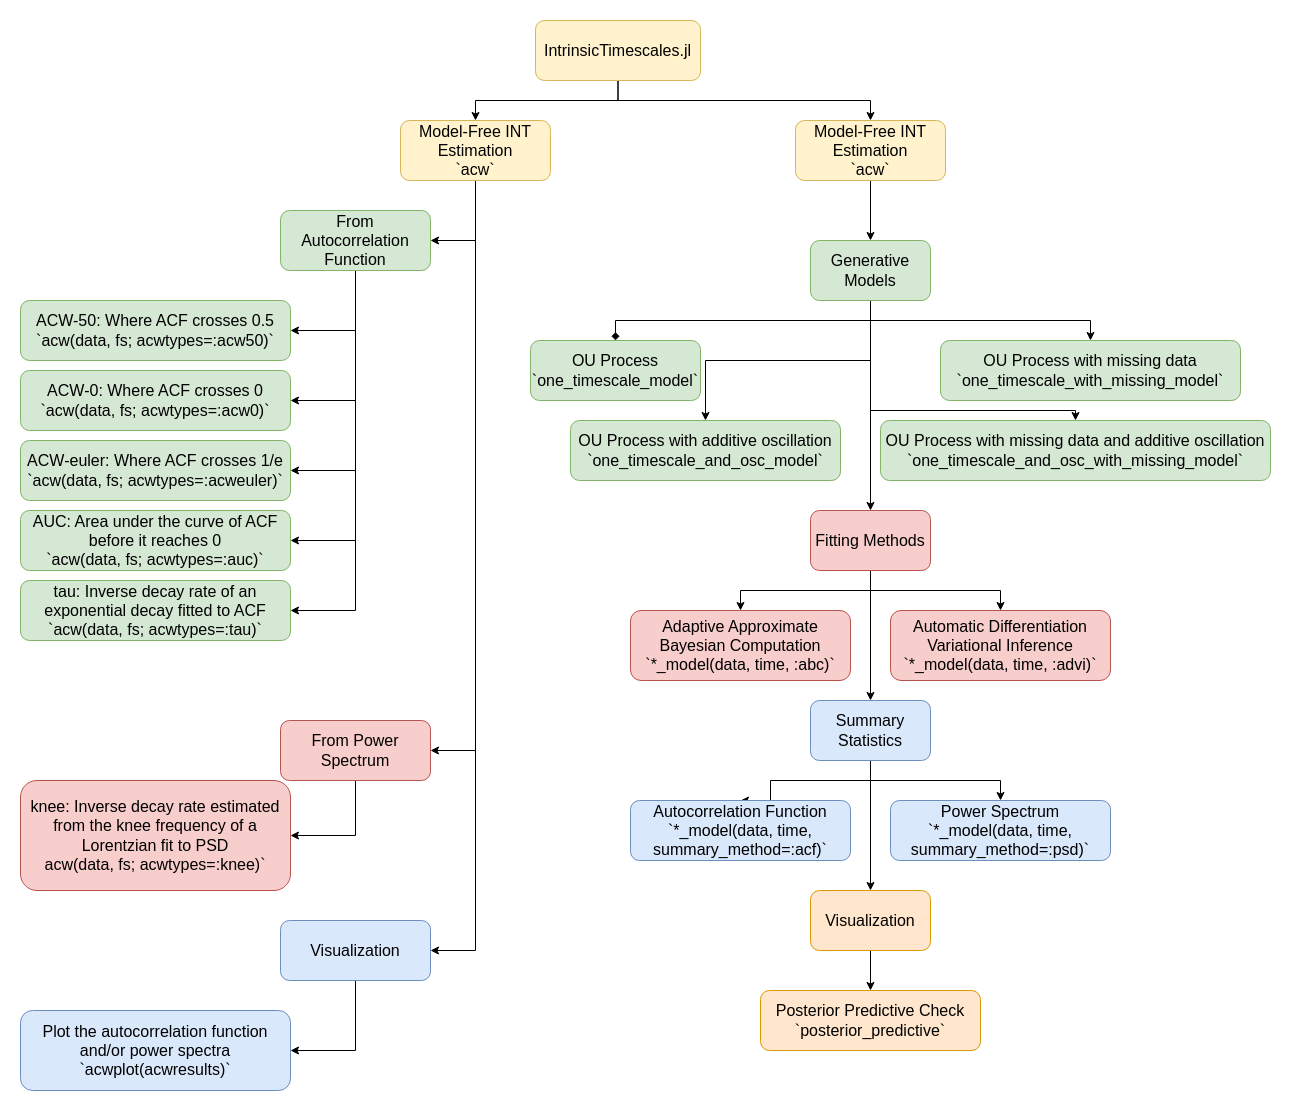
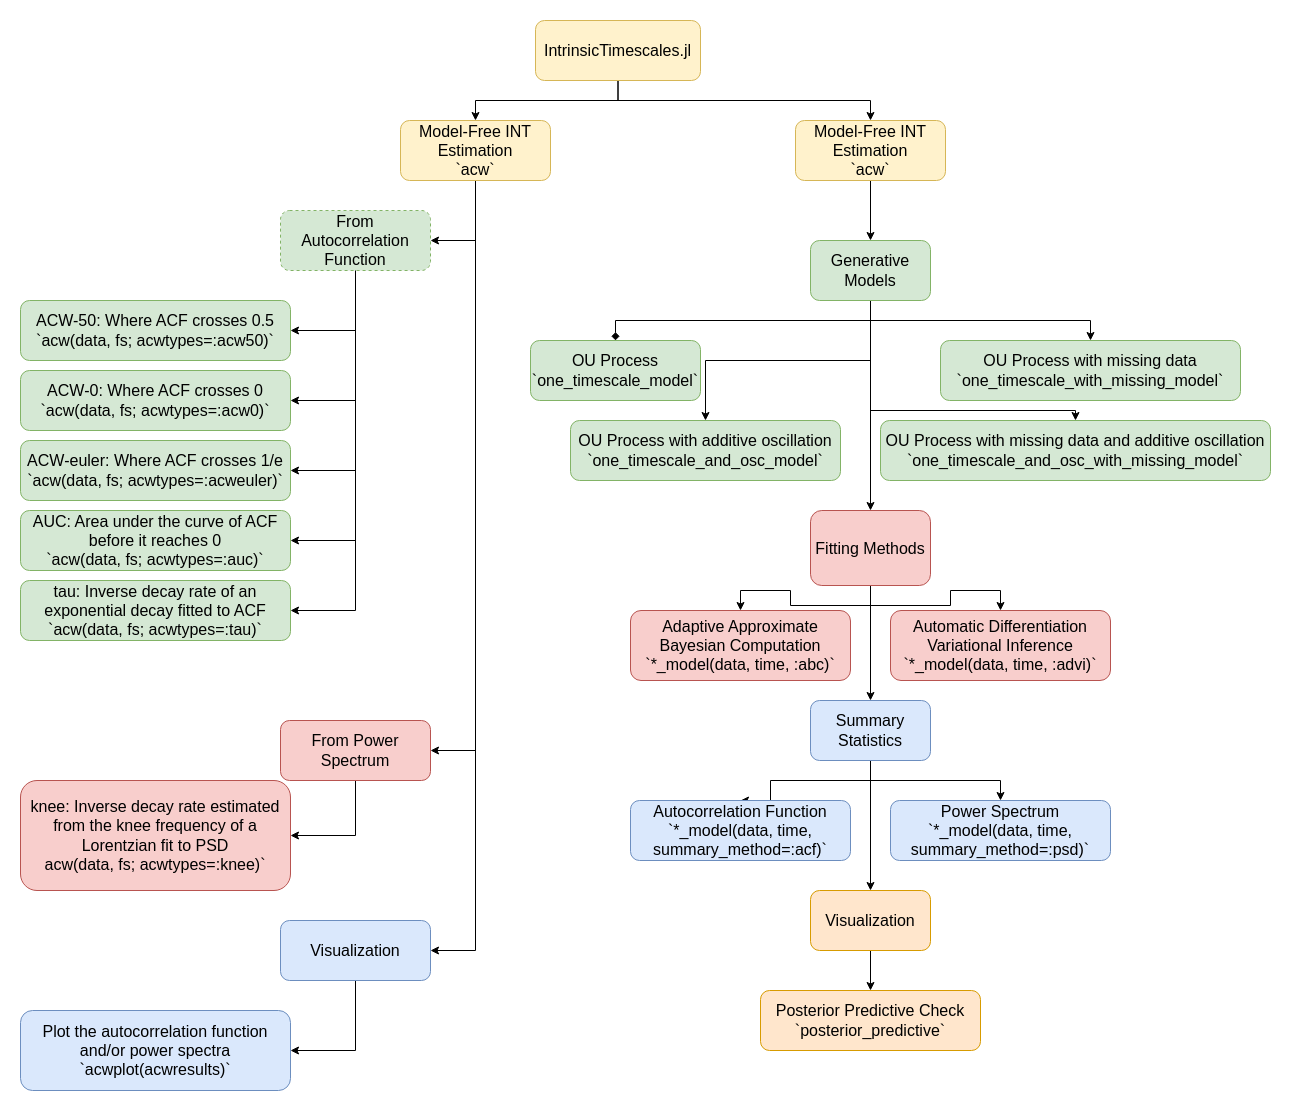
node "From Autocorrelation Function": style solid -> dashed
node "Fitting Methods": size 120x60 -> 120x75
